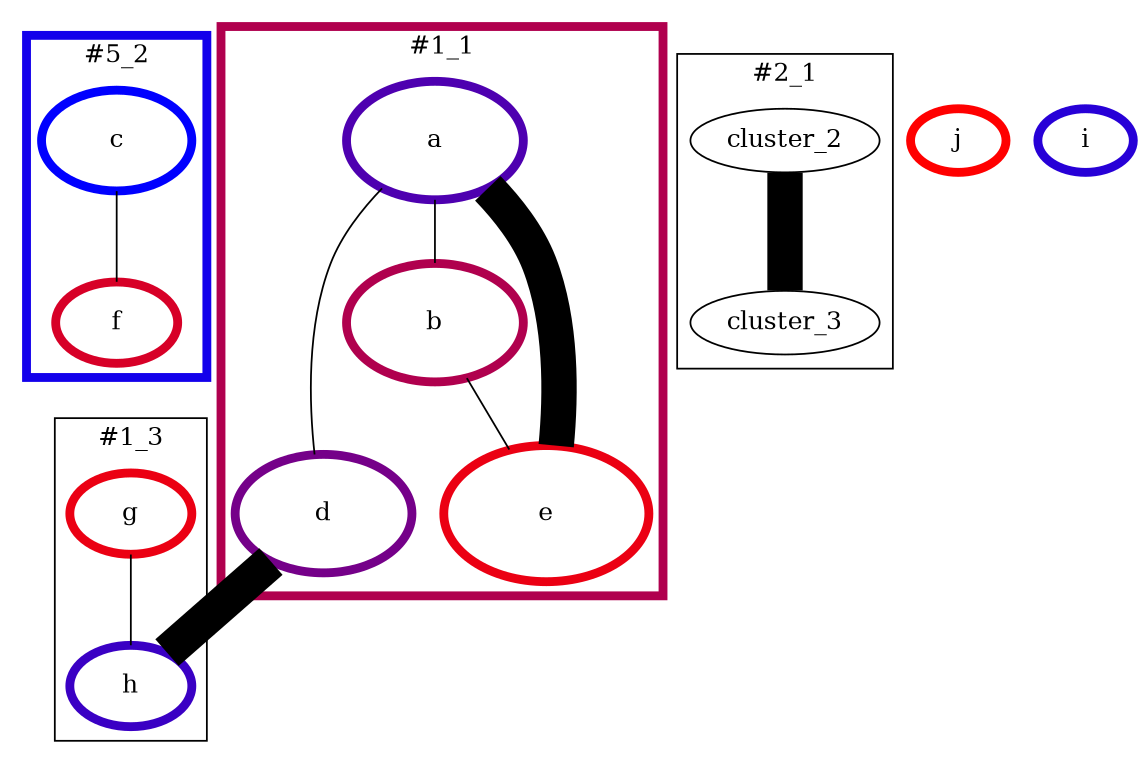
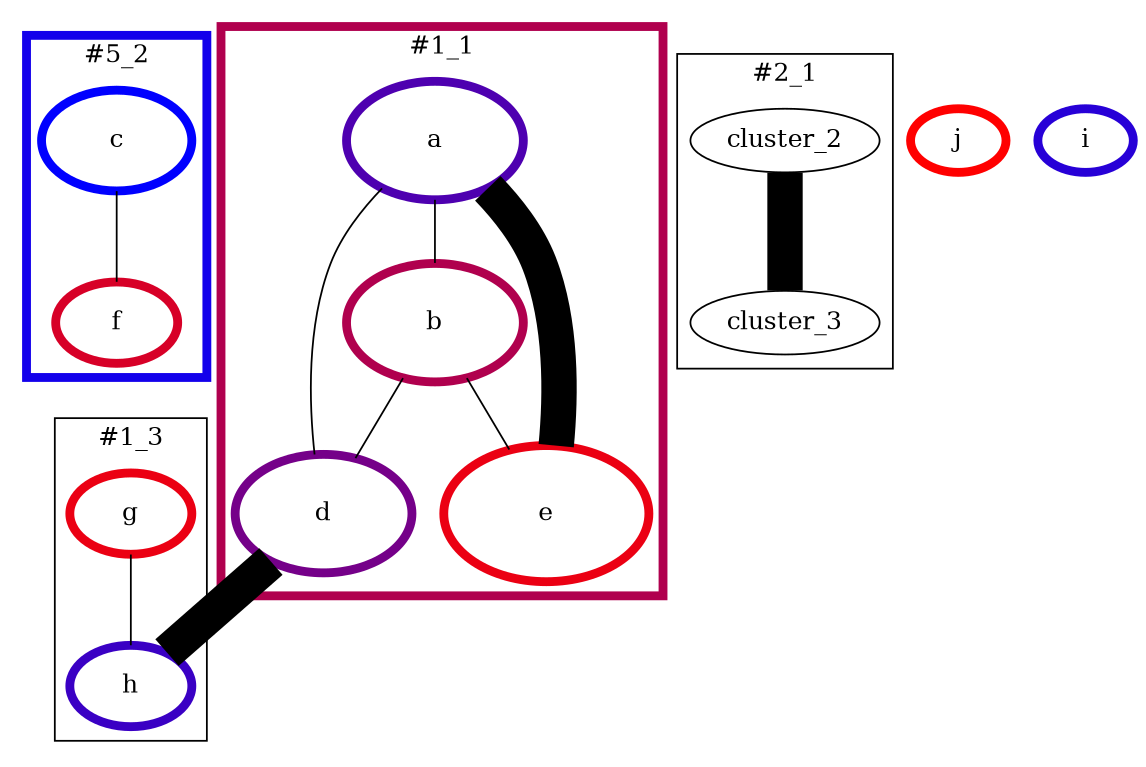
edge "b" -- "d": added
